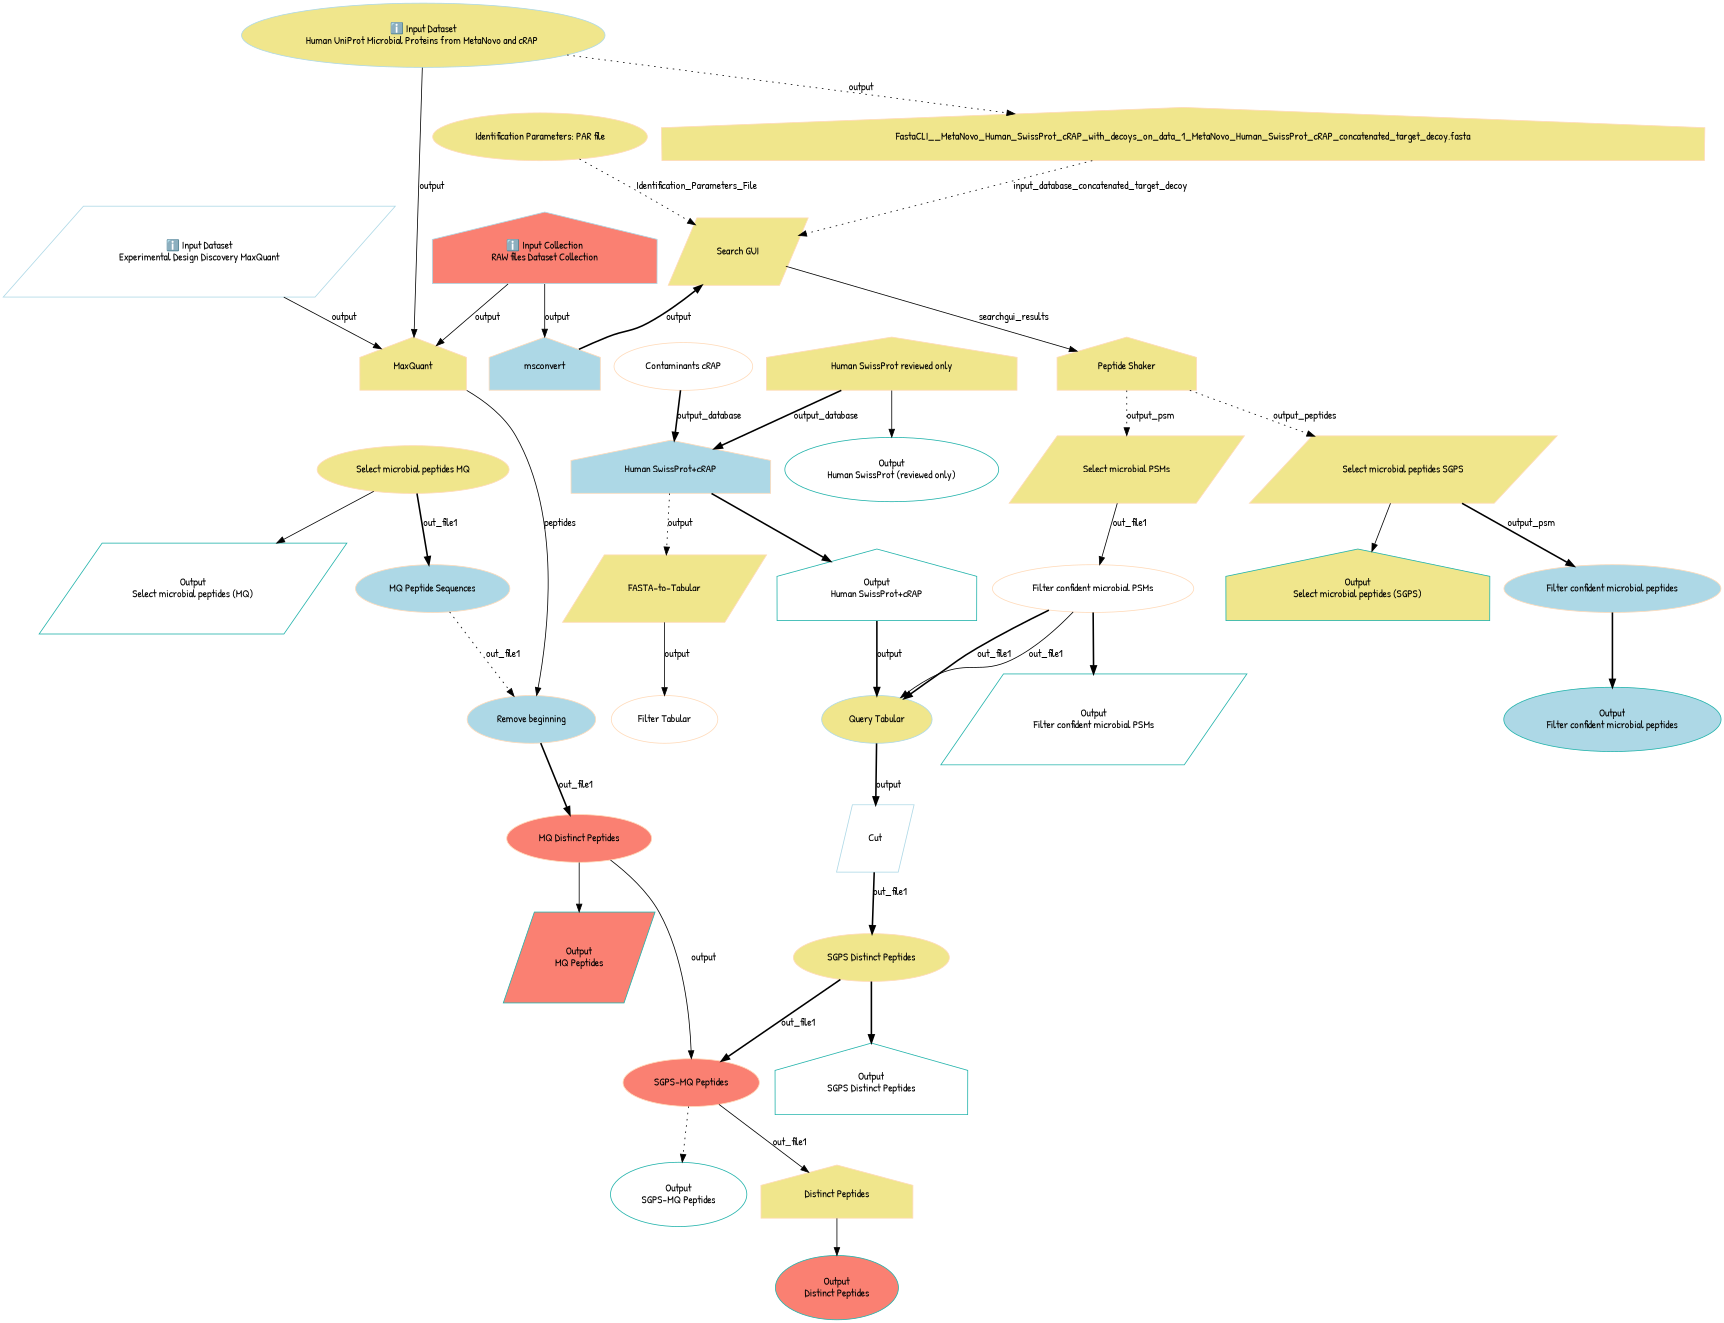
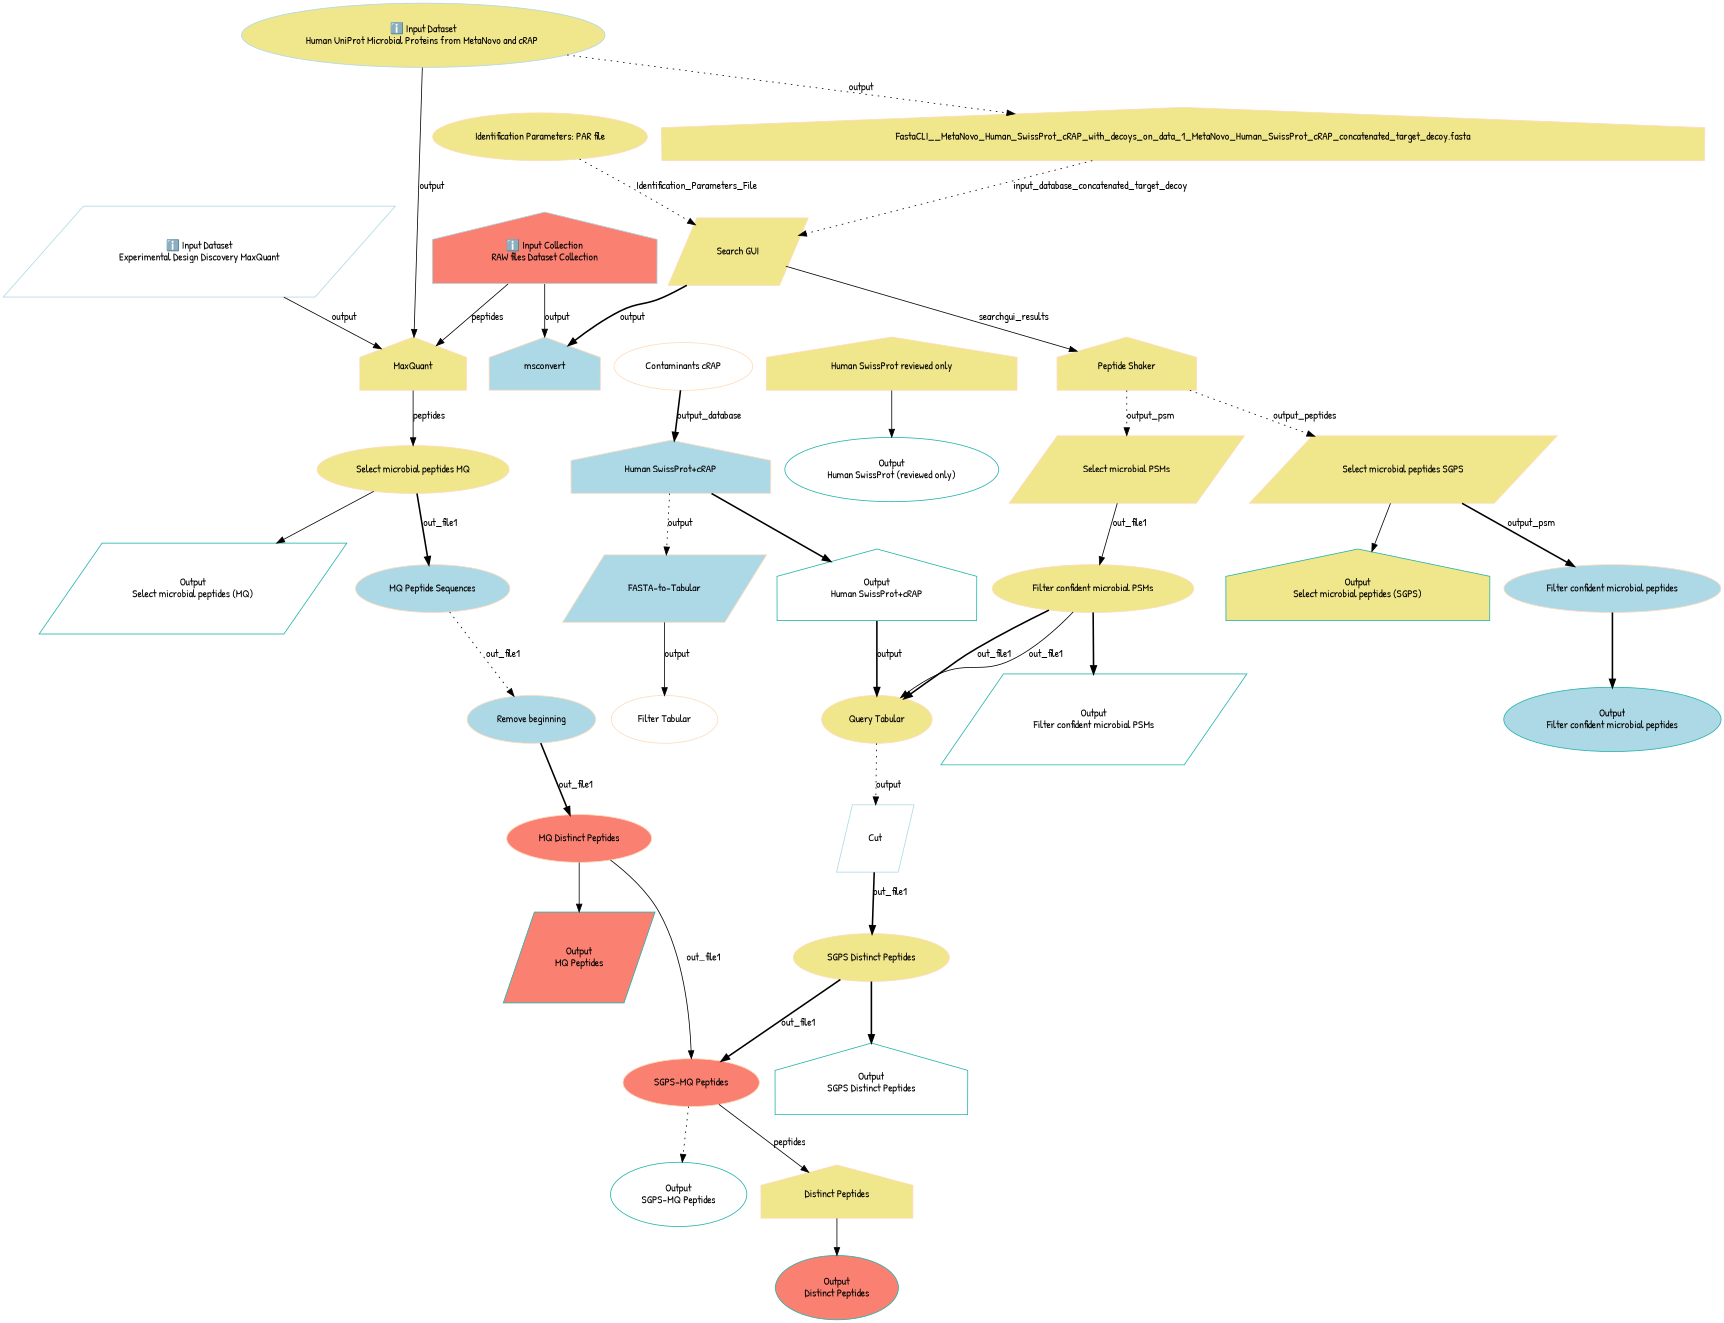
edge "ℹ️ Input Collection RAW files Dataset Collection" -> "MaxQuant": label "output" -> "peptides"
edge "msconvert" -> "Search GUI": reversed
edge "Human SwissProt reviewed only" -> "Human SwissProt+cRAP": removed, label "output_database"
edge "MaxQuant" -> "Remove beginning": now "MaxQuant" -> "Select microbial peptides MQ"
node "FASTA-to-Tabular": fillcolor khaki -> lightblue
node "Filter confident microbial PSMs": fillcolor white -> khaki
node "Query Tabular": color lightblue -> peachpuff
edge "Query Tabular" -> "Cut": style bold -> dotted
edge "MQ Distinct Peptides" -> "SGPS-MQ Peptides": label "output" -> "out_file1"
edge "SGPS-MQ Peptides" -> "Distinct Peptides": label "out_file1" -> "peptides"
